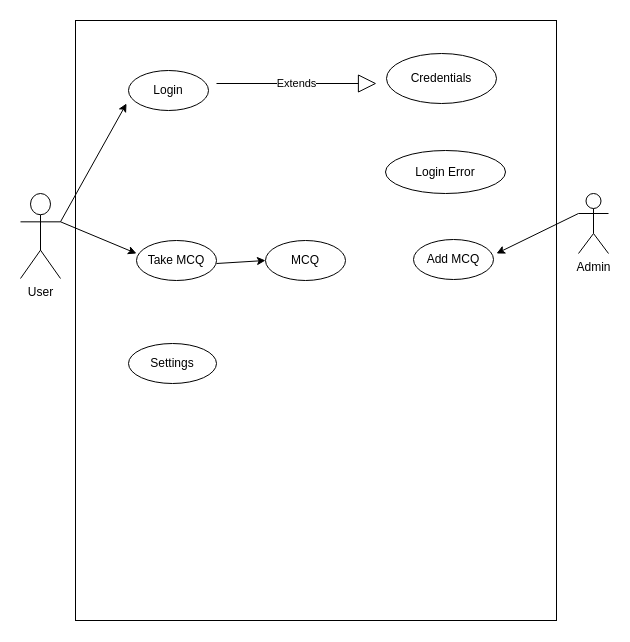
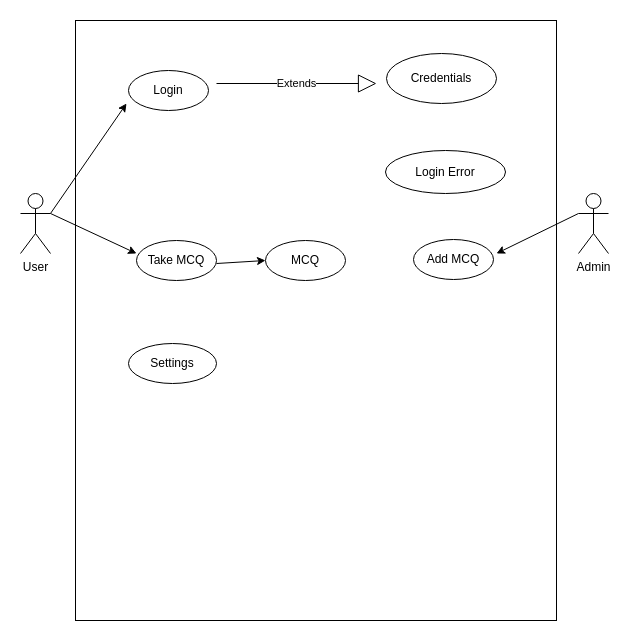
node "User": size 40x85 -> 30x60
